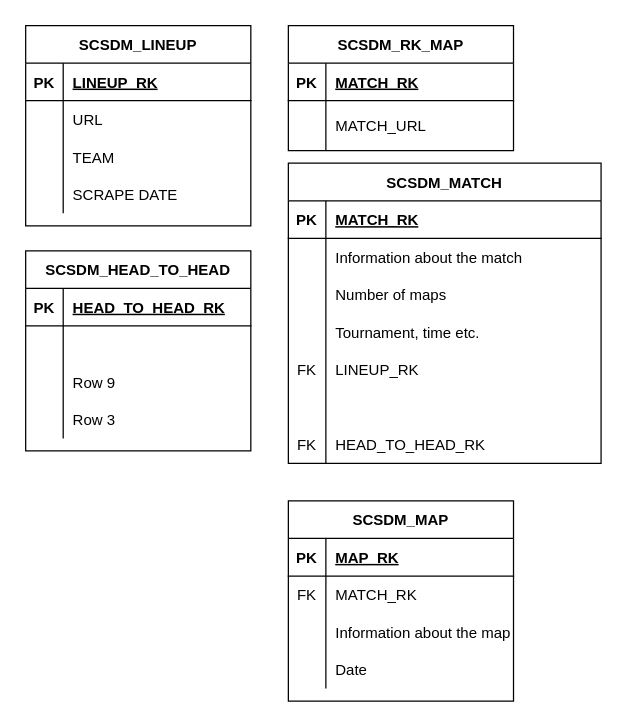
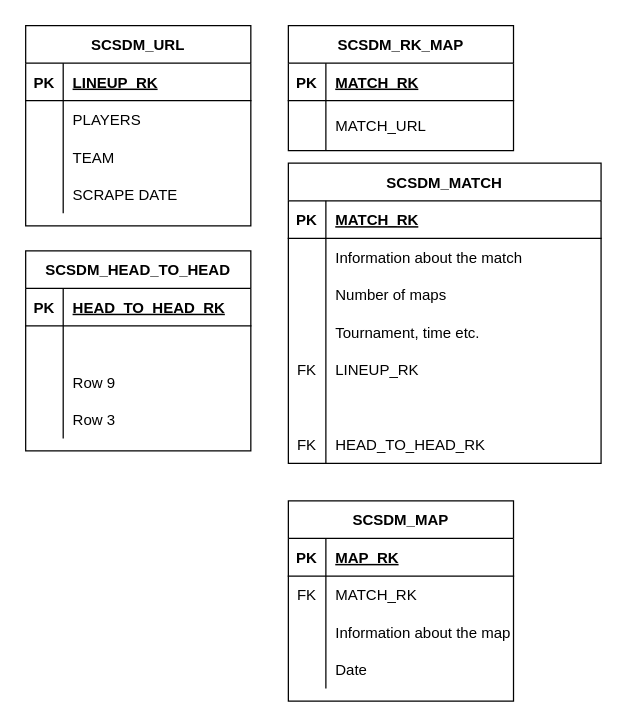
node "SCSDM_LINEUP": label "SCSDM_LINEUP" -> "SCSDM_URL"
node "URL": label "URL" -> "PLAYERS"
